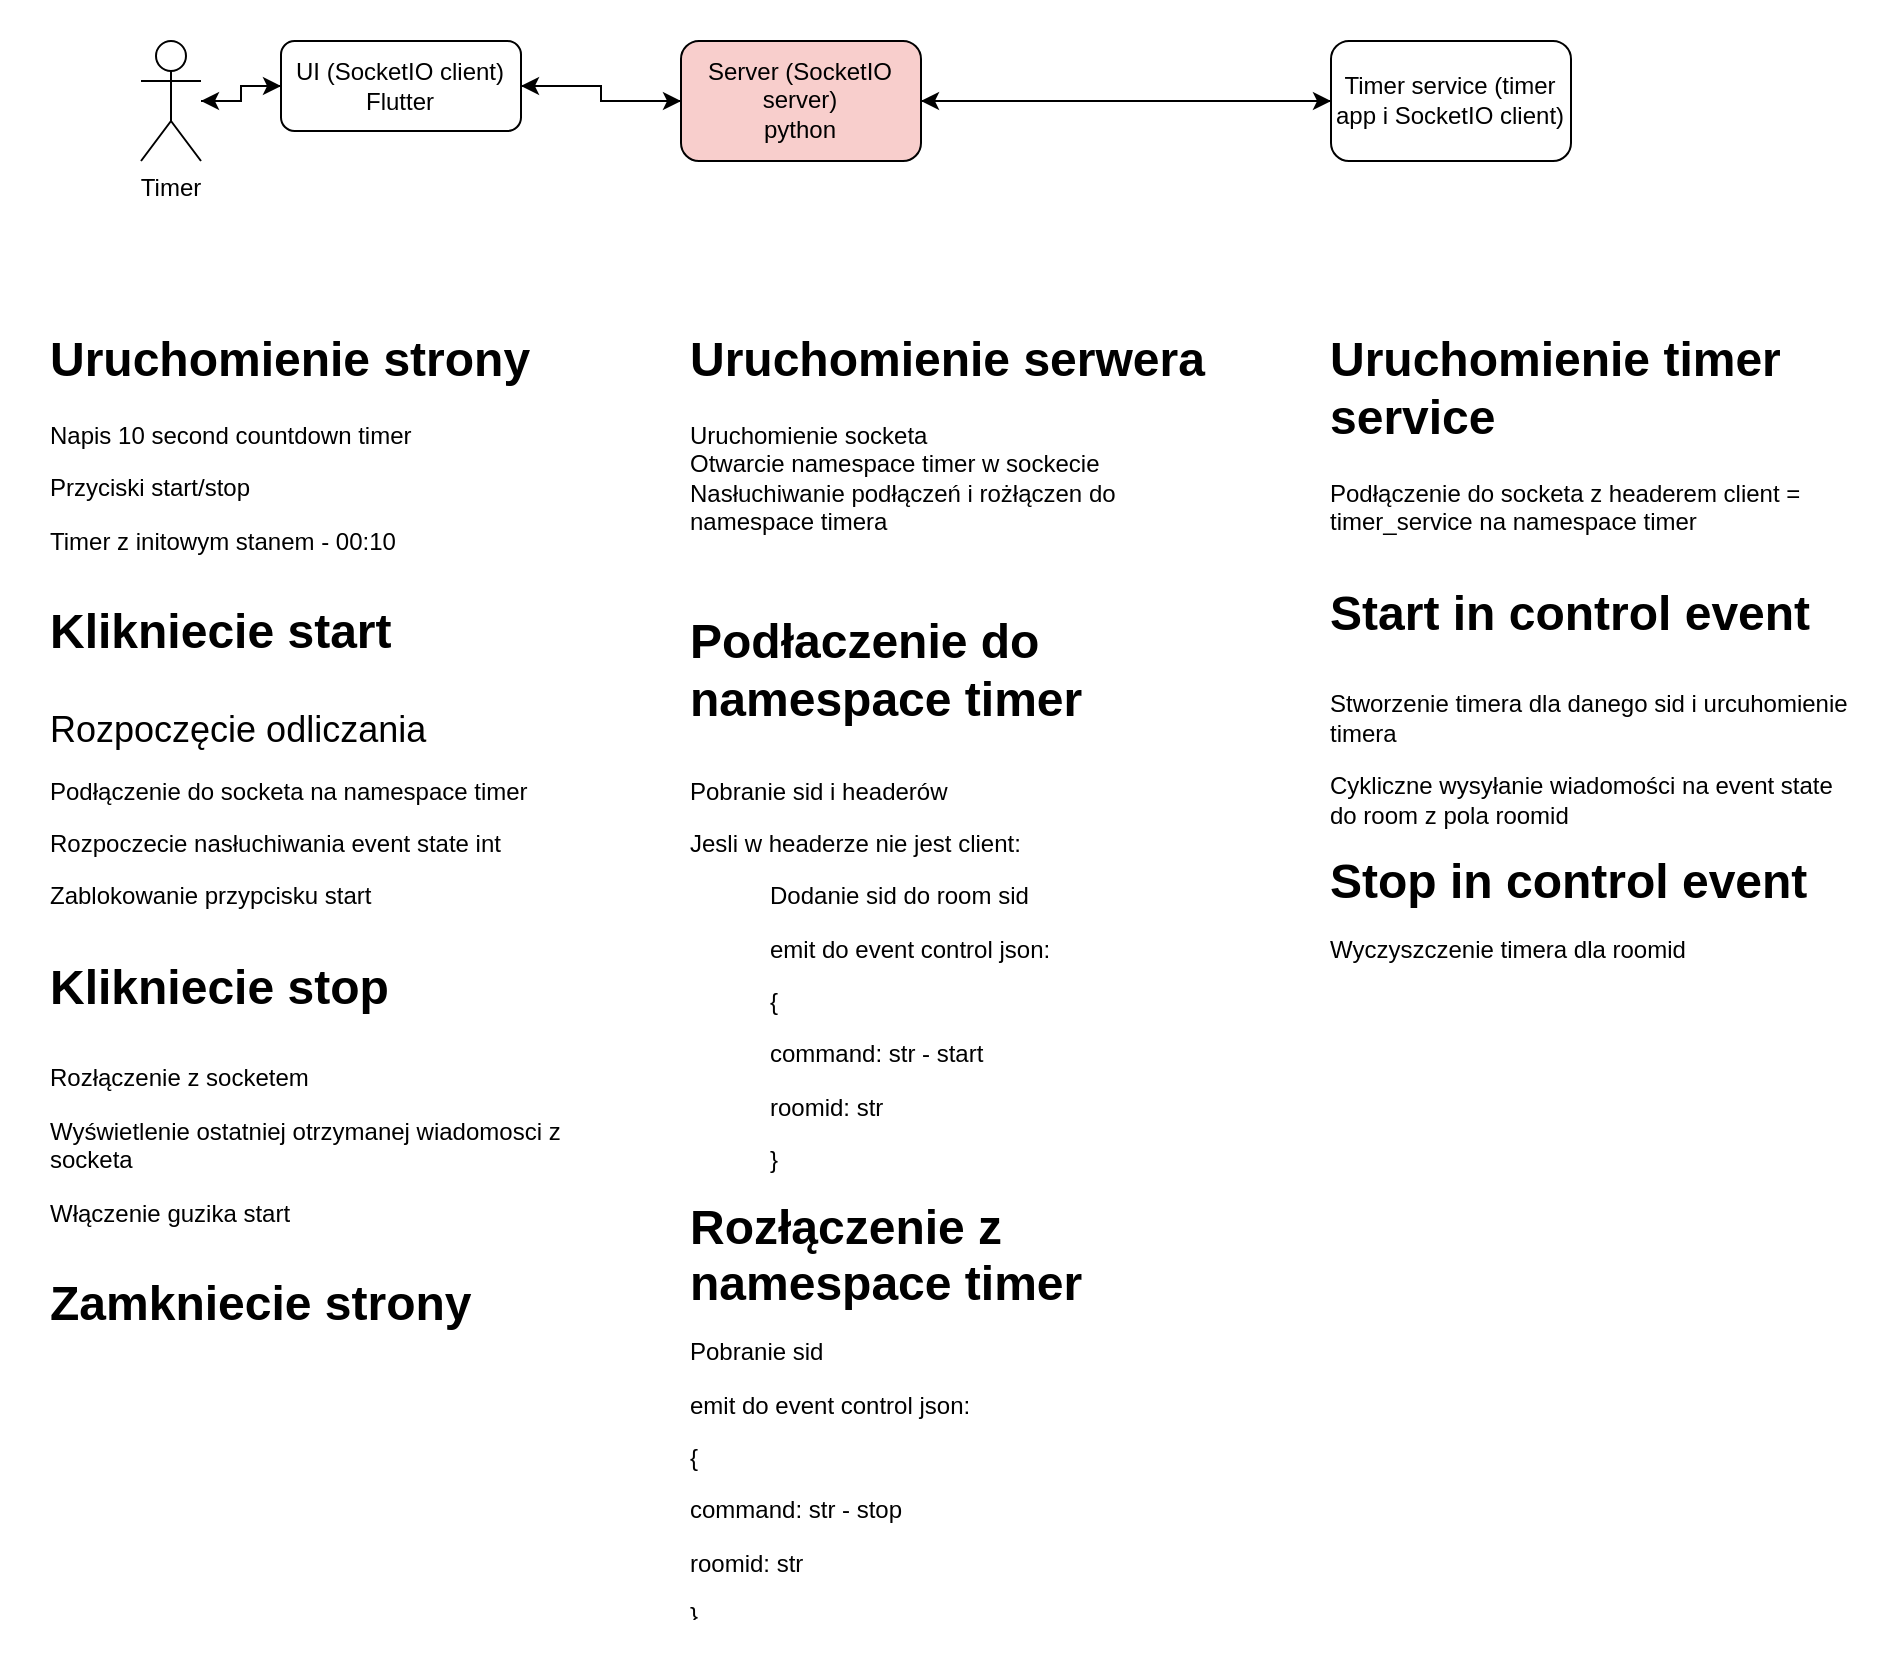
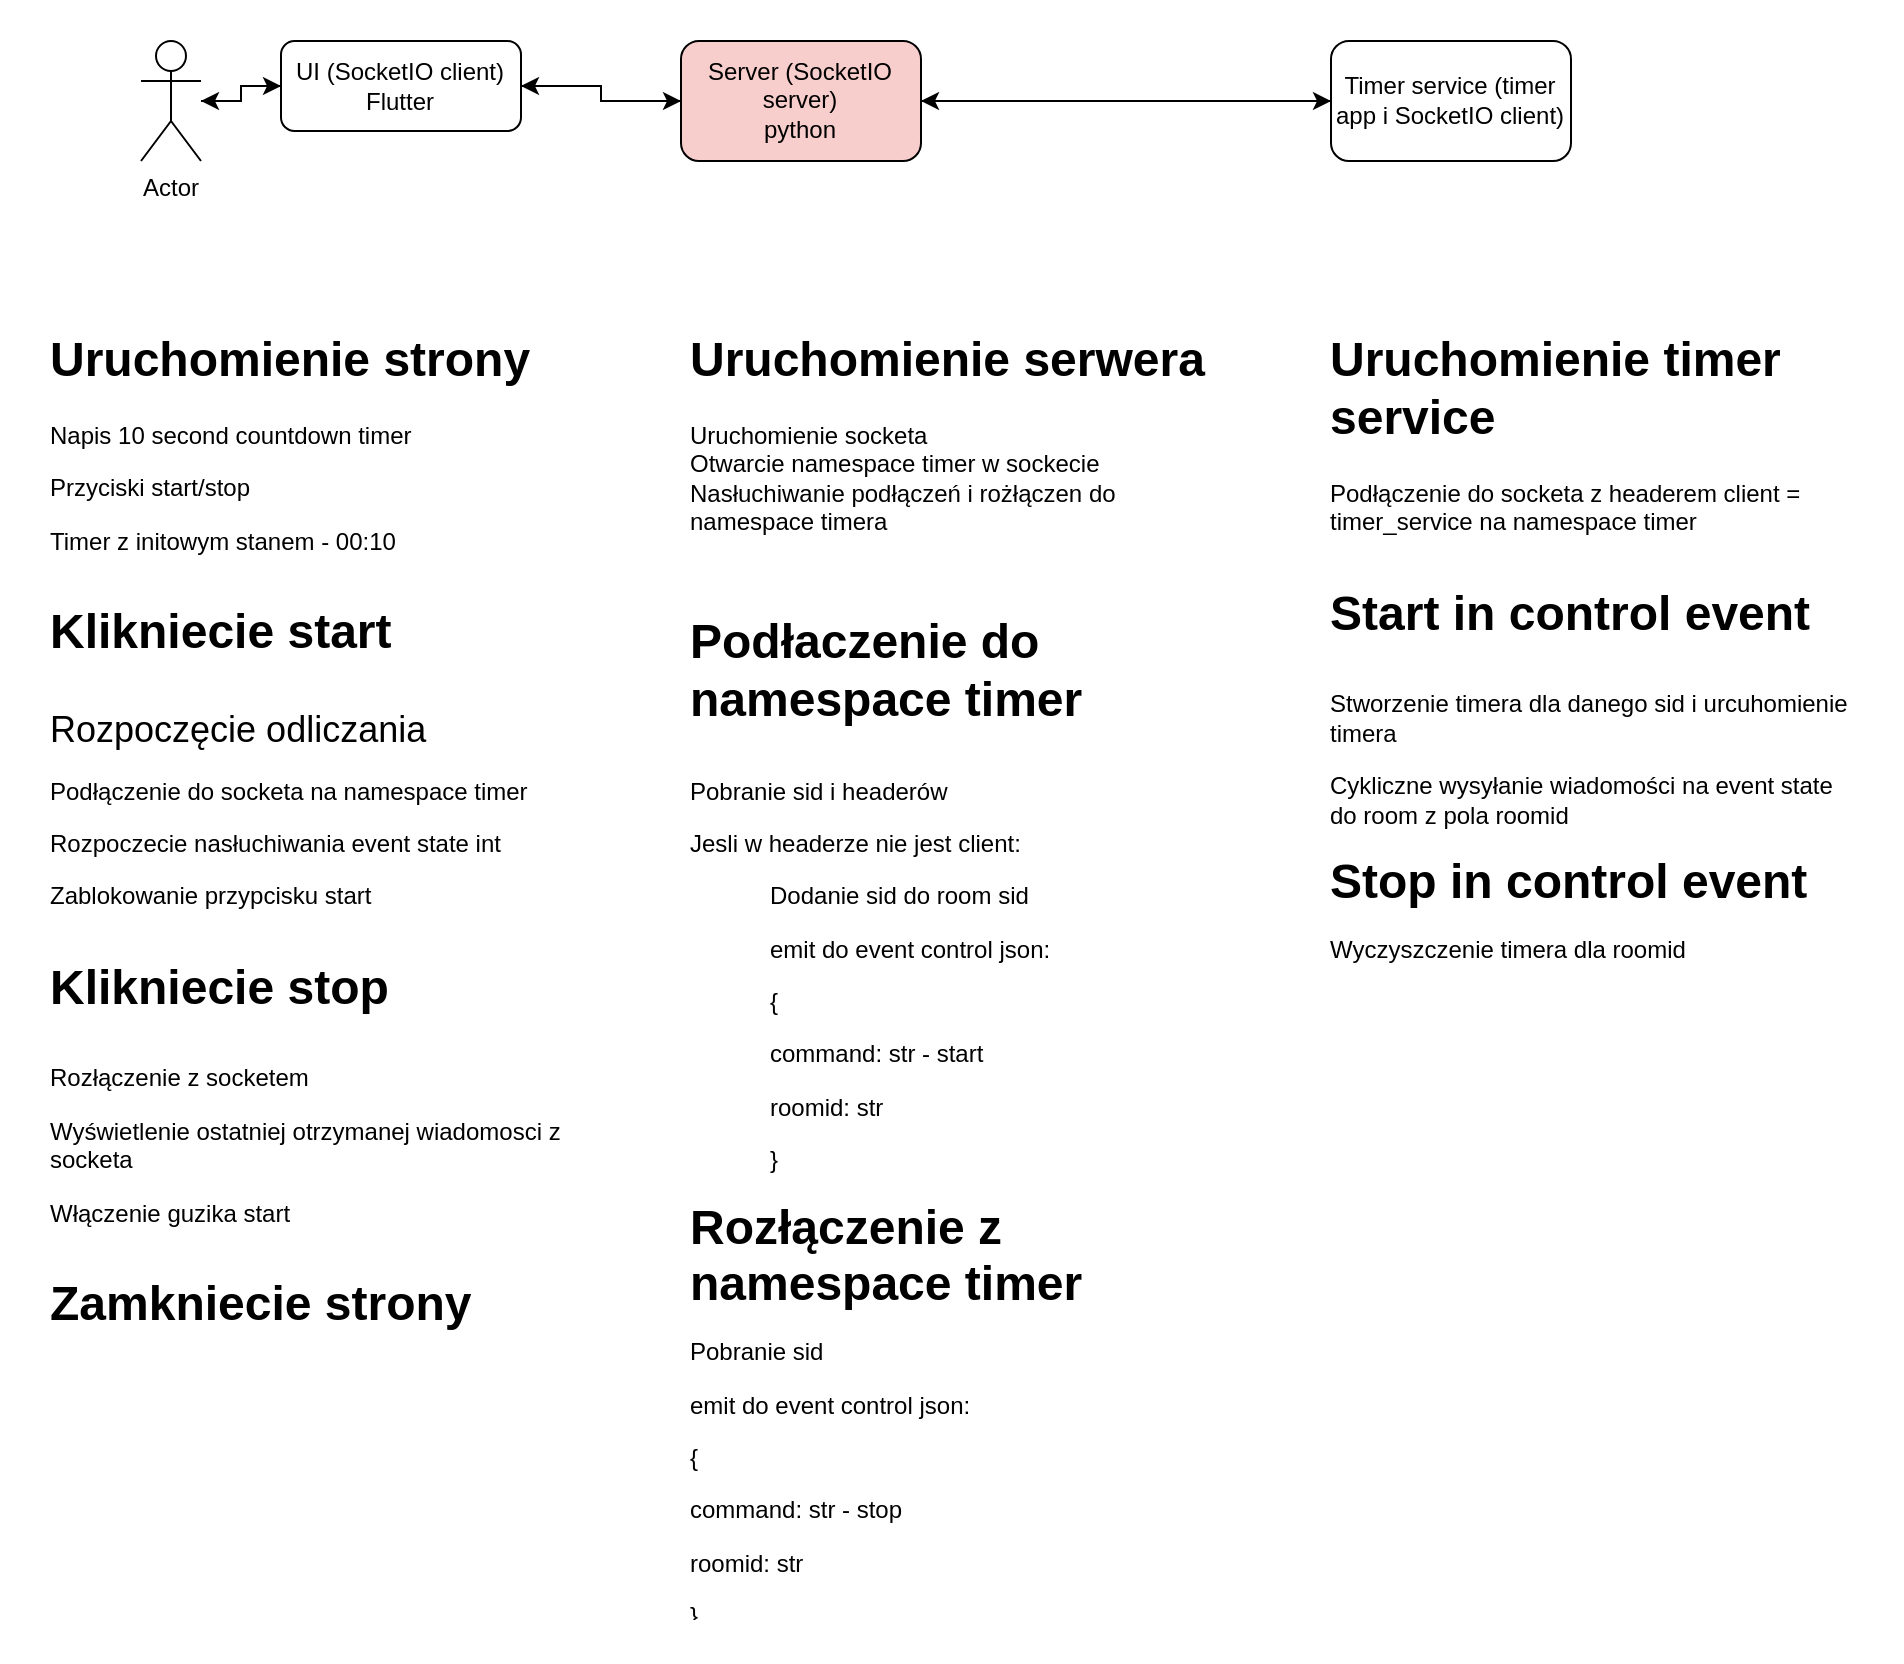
node "Timer": label "Timer" -> "Actor"
